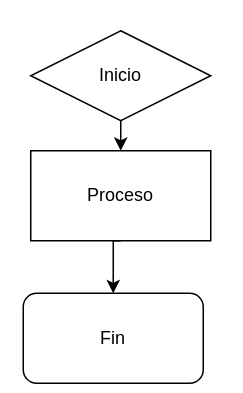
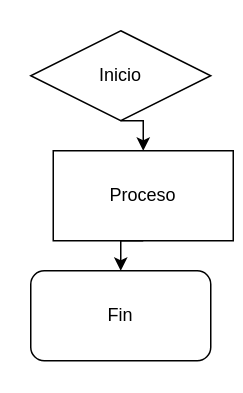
node "Proceso": moved (121, 196) -> (143, 196)
node "Fin": moved (113, 338) -> (121, 316)
